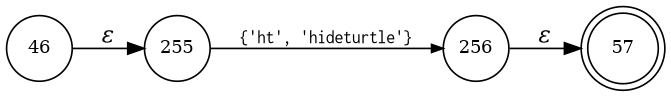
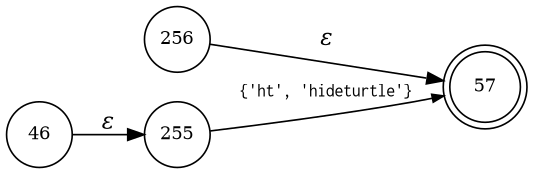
edge "255" -> "256": now "255" -> "57"
